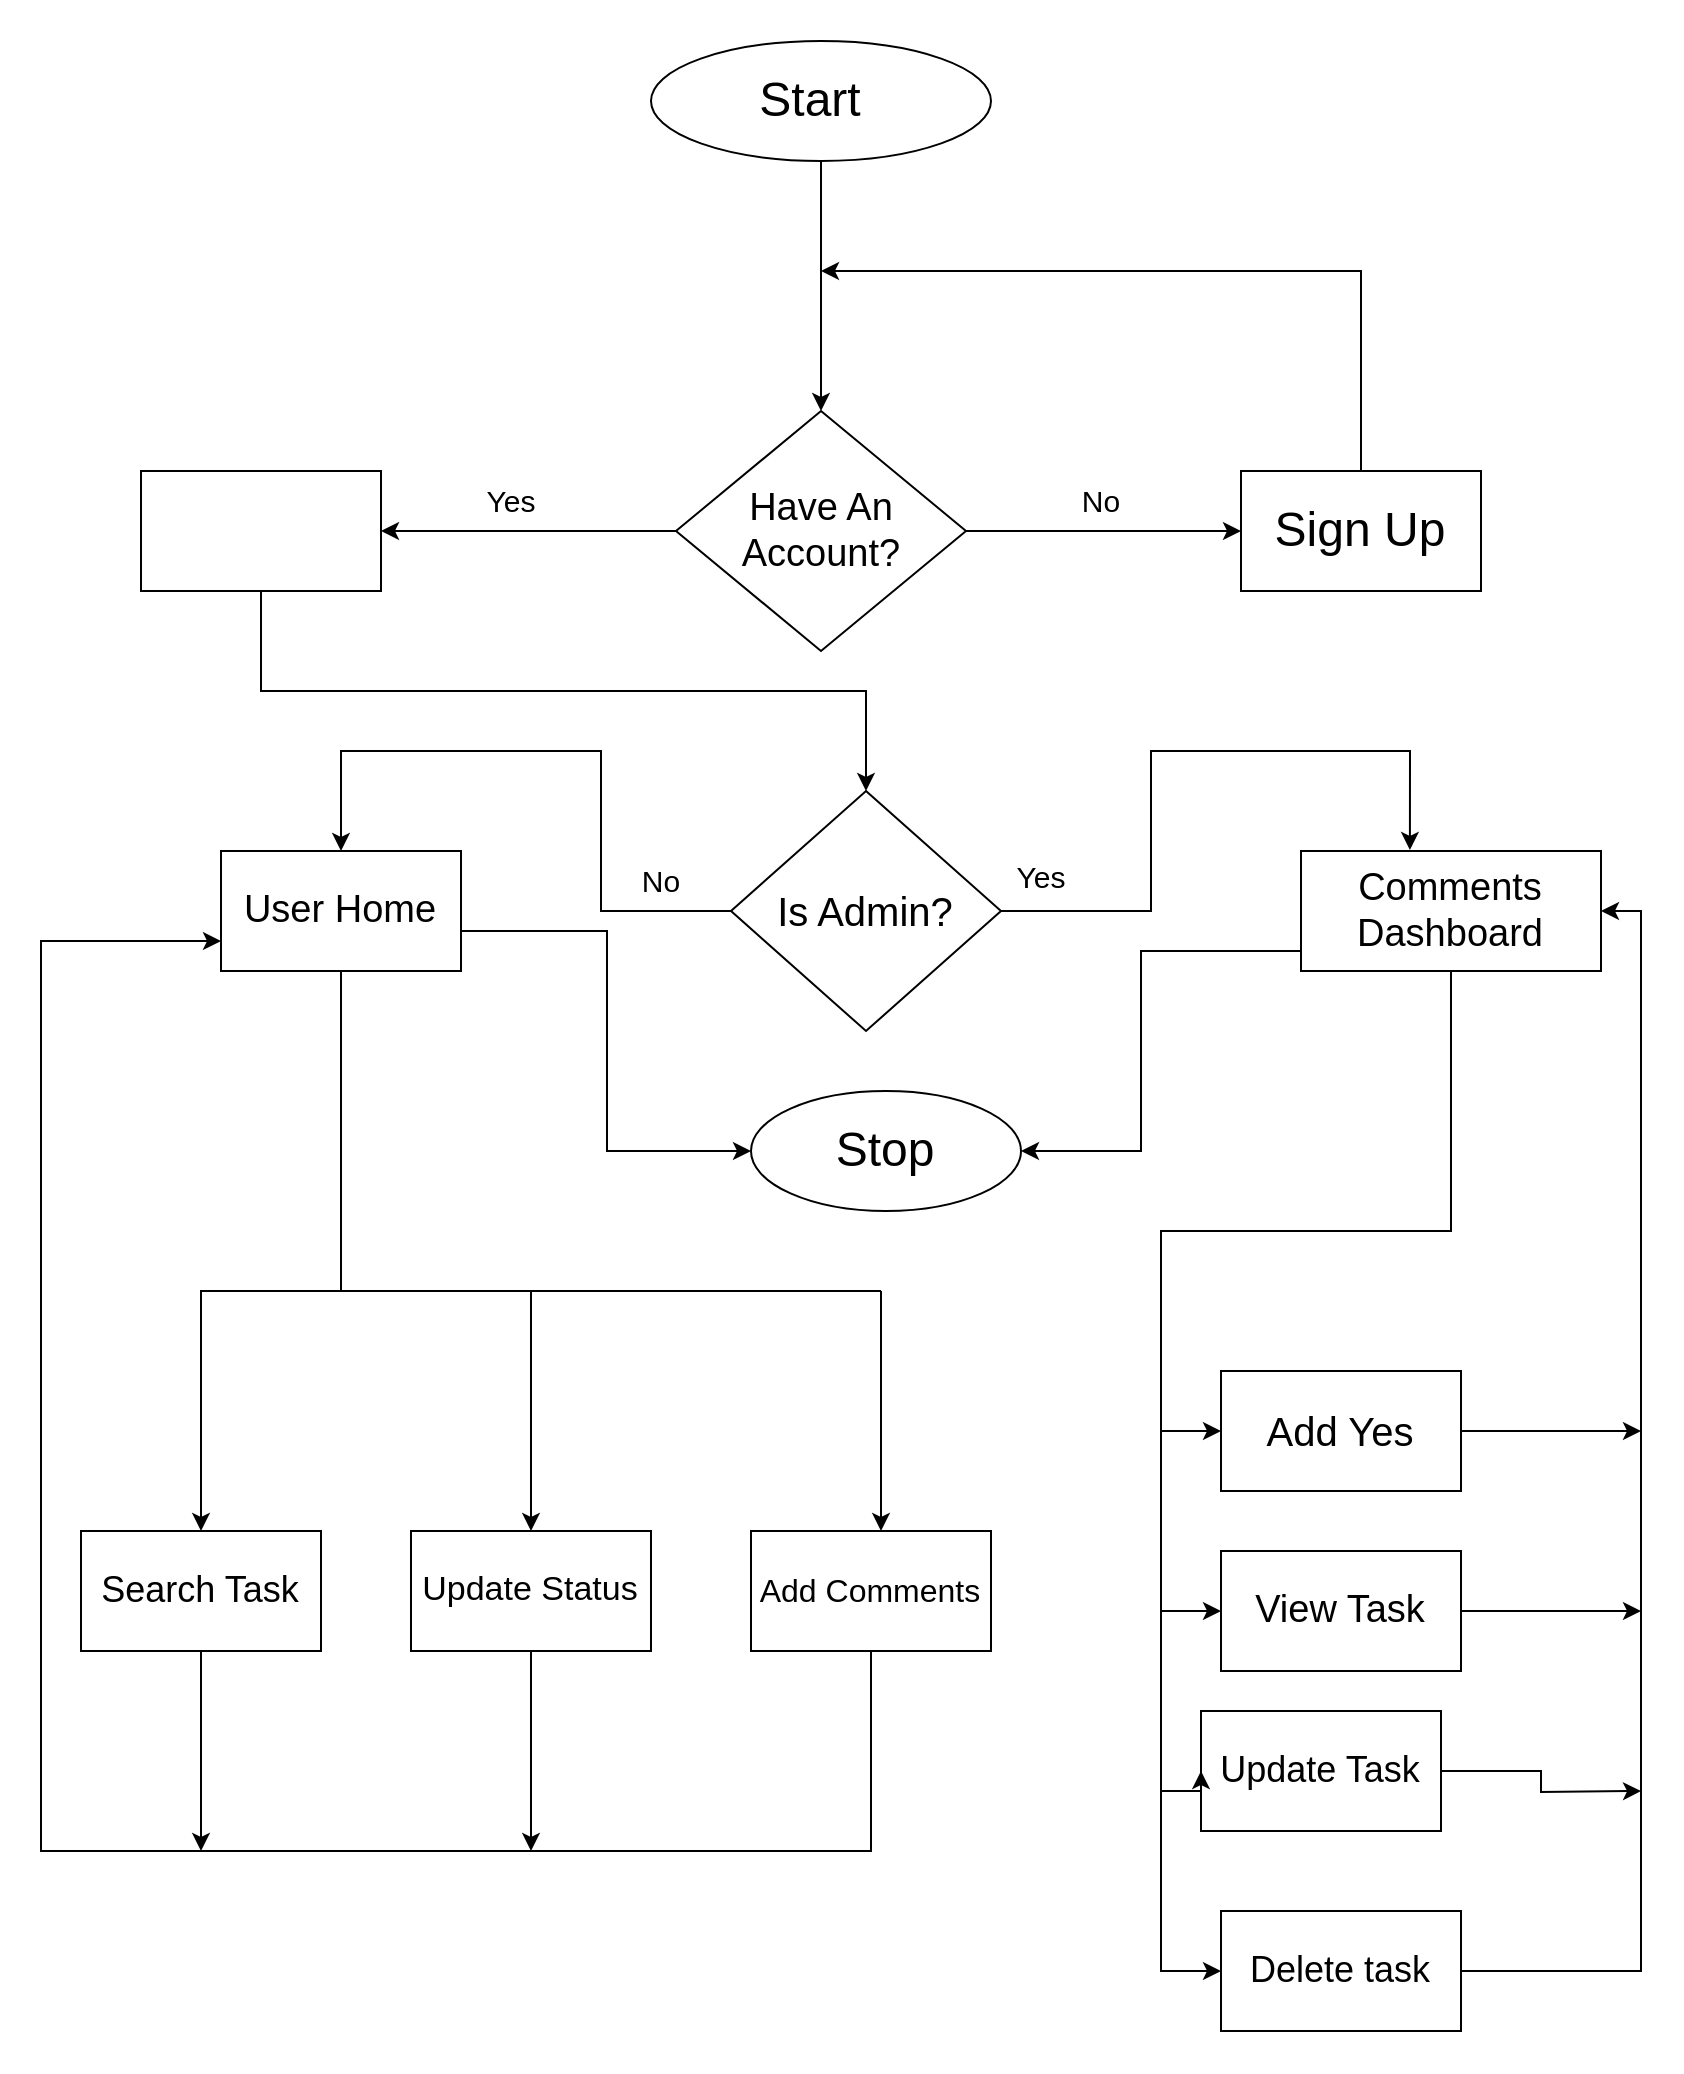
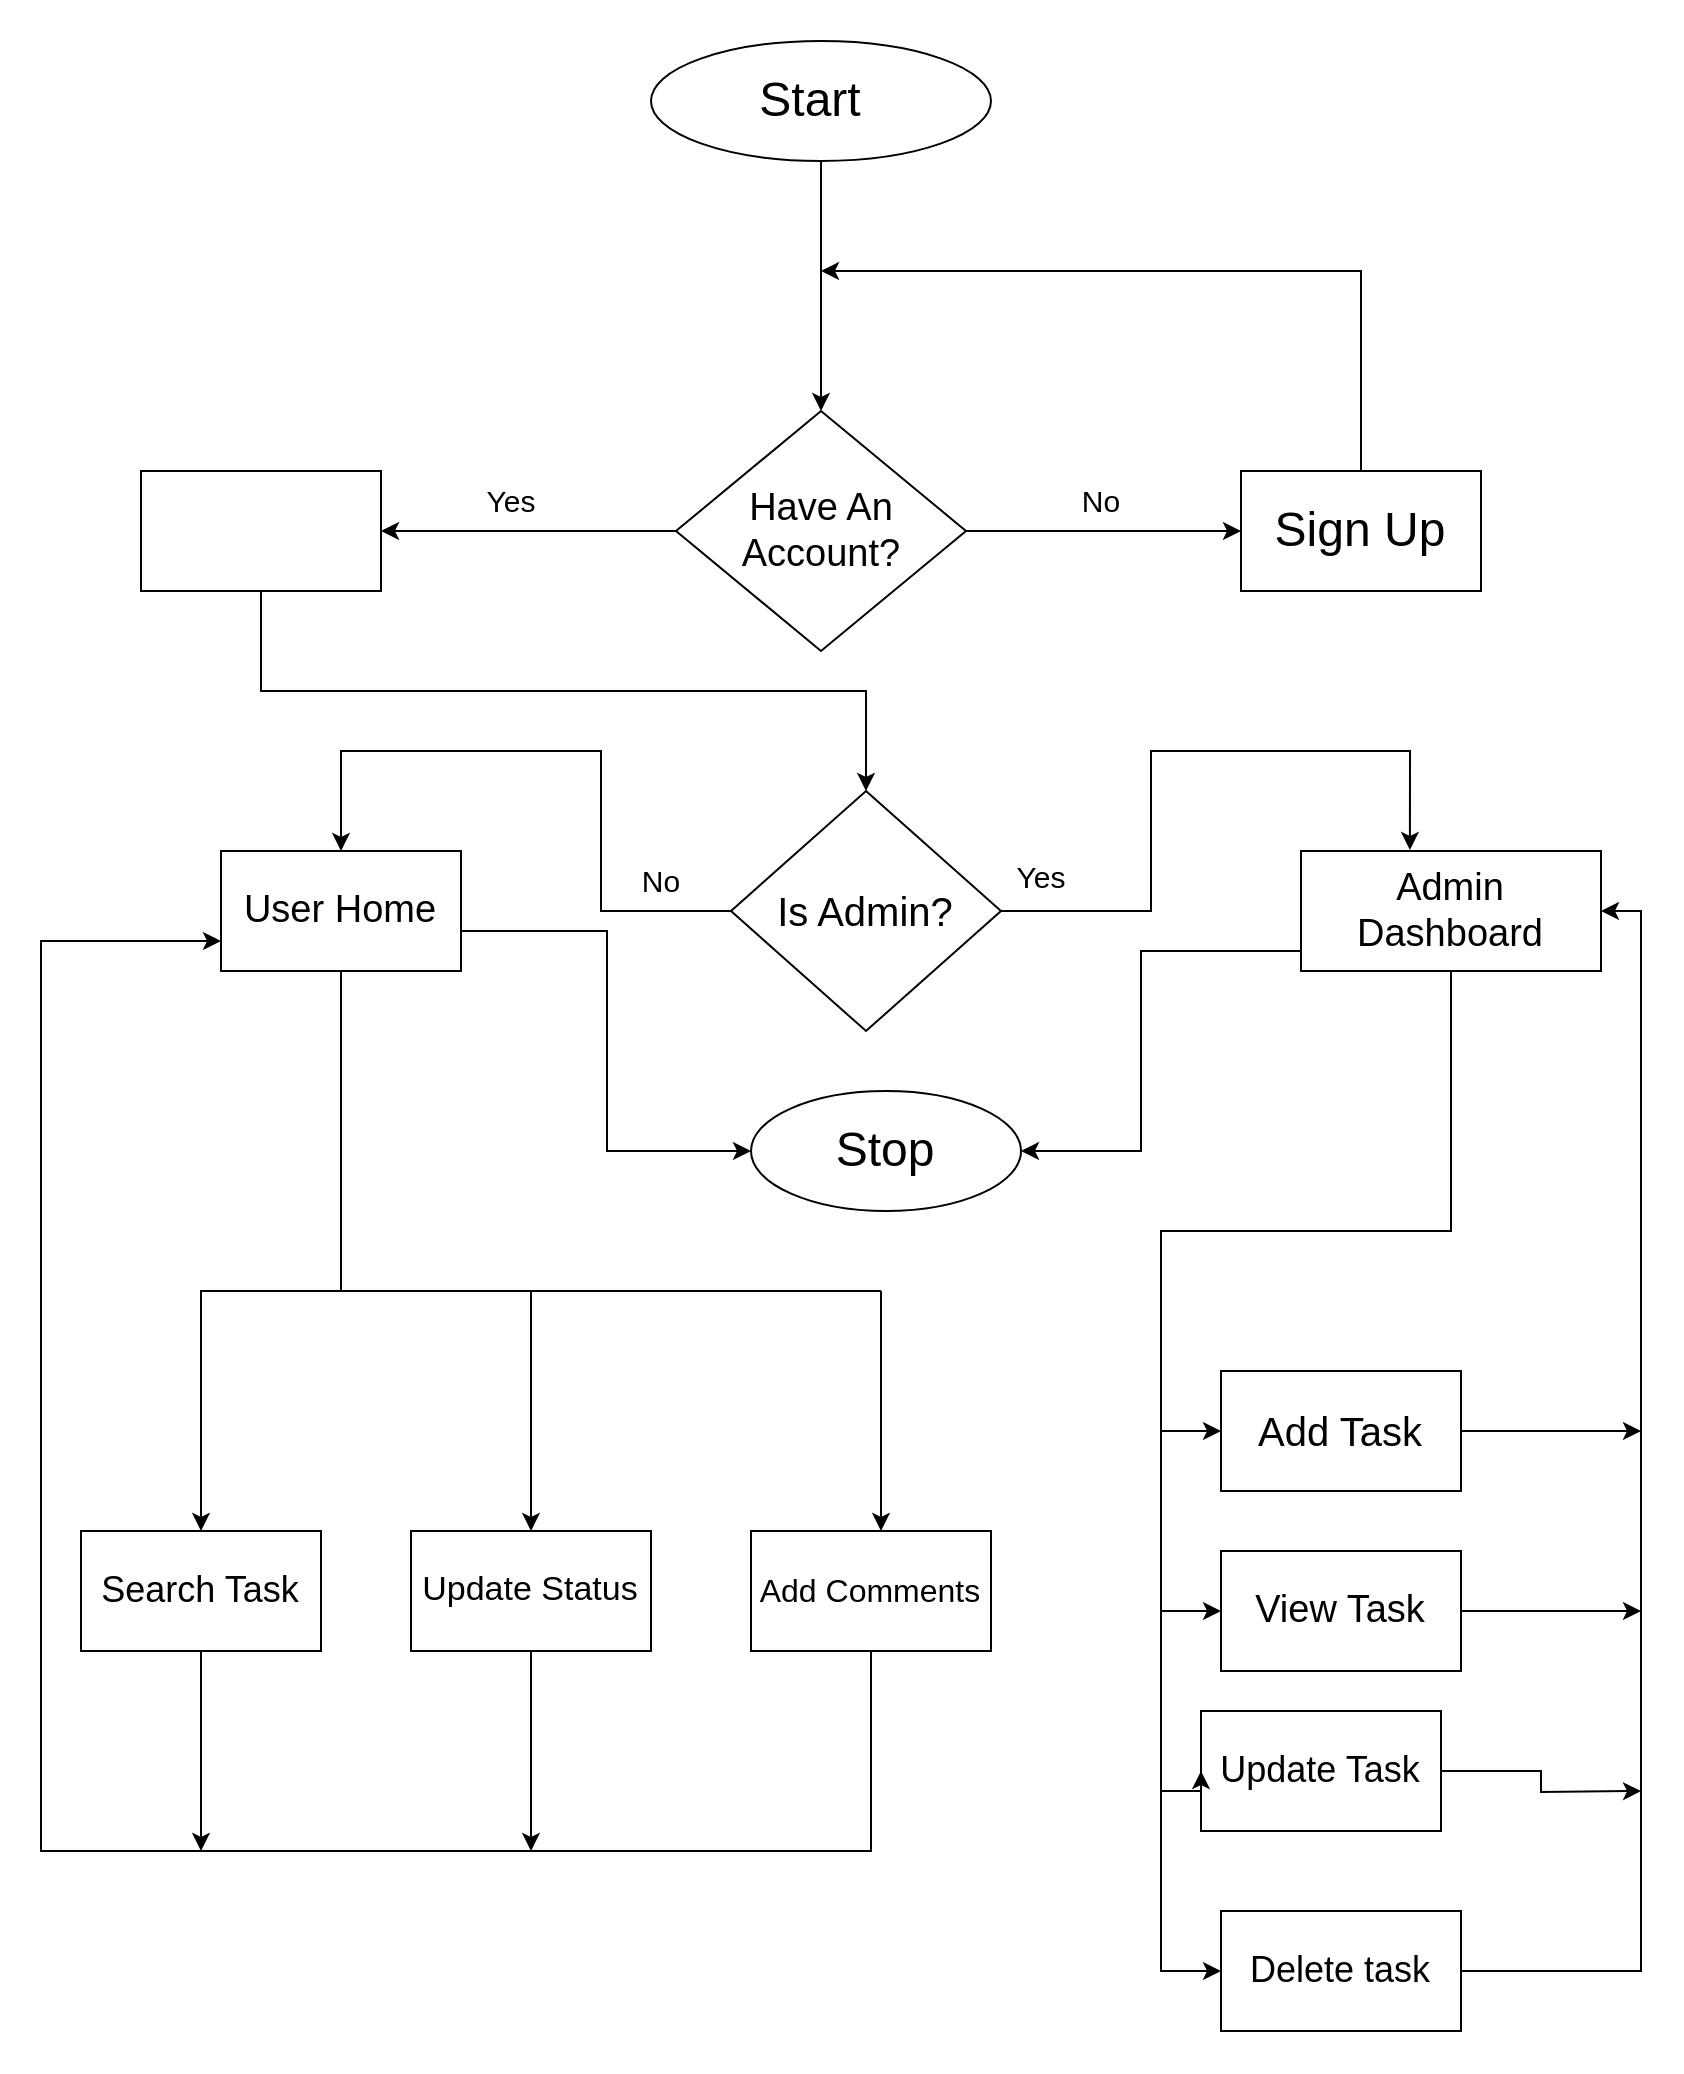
node "Comments Dashboard": label "Comments Dashboard" -> "Admin Dashboard"
node "Add Yes": label "Add Yes" -> "Add Task"
